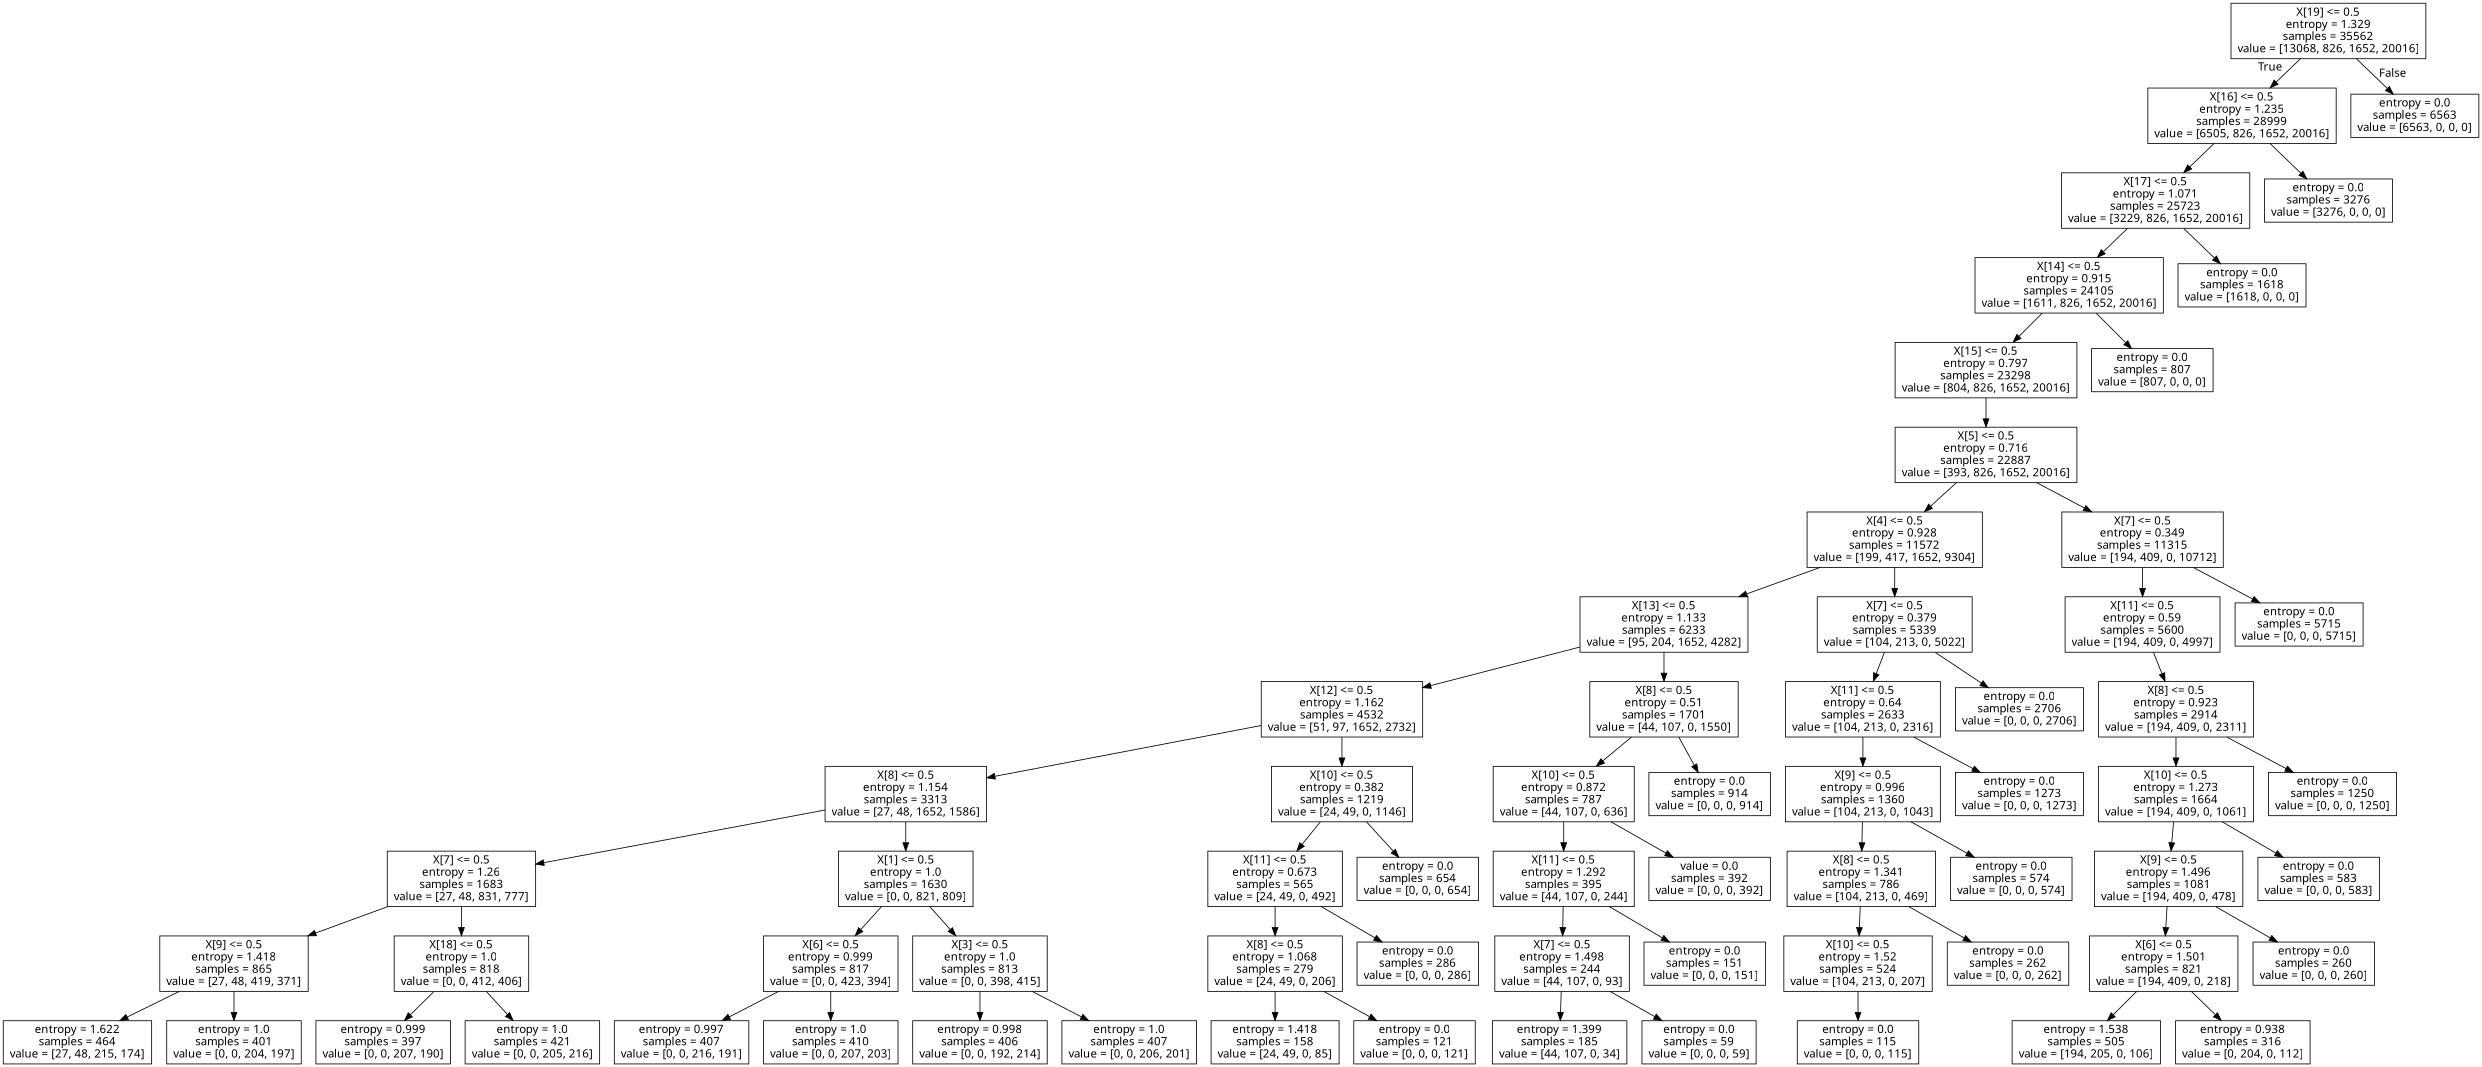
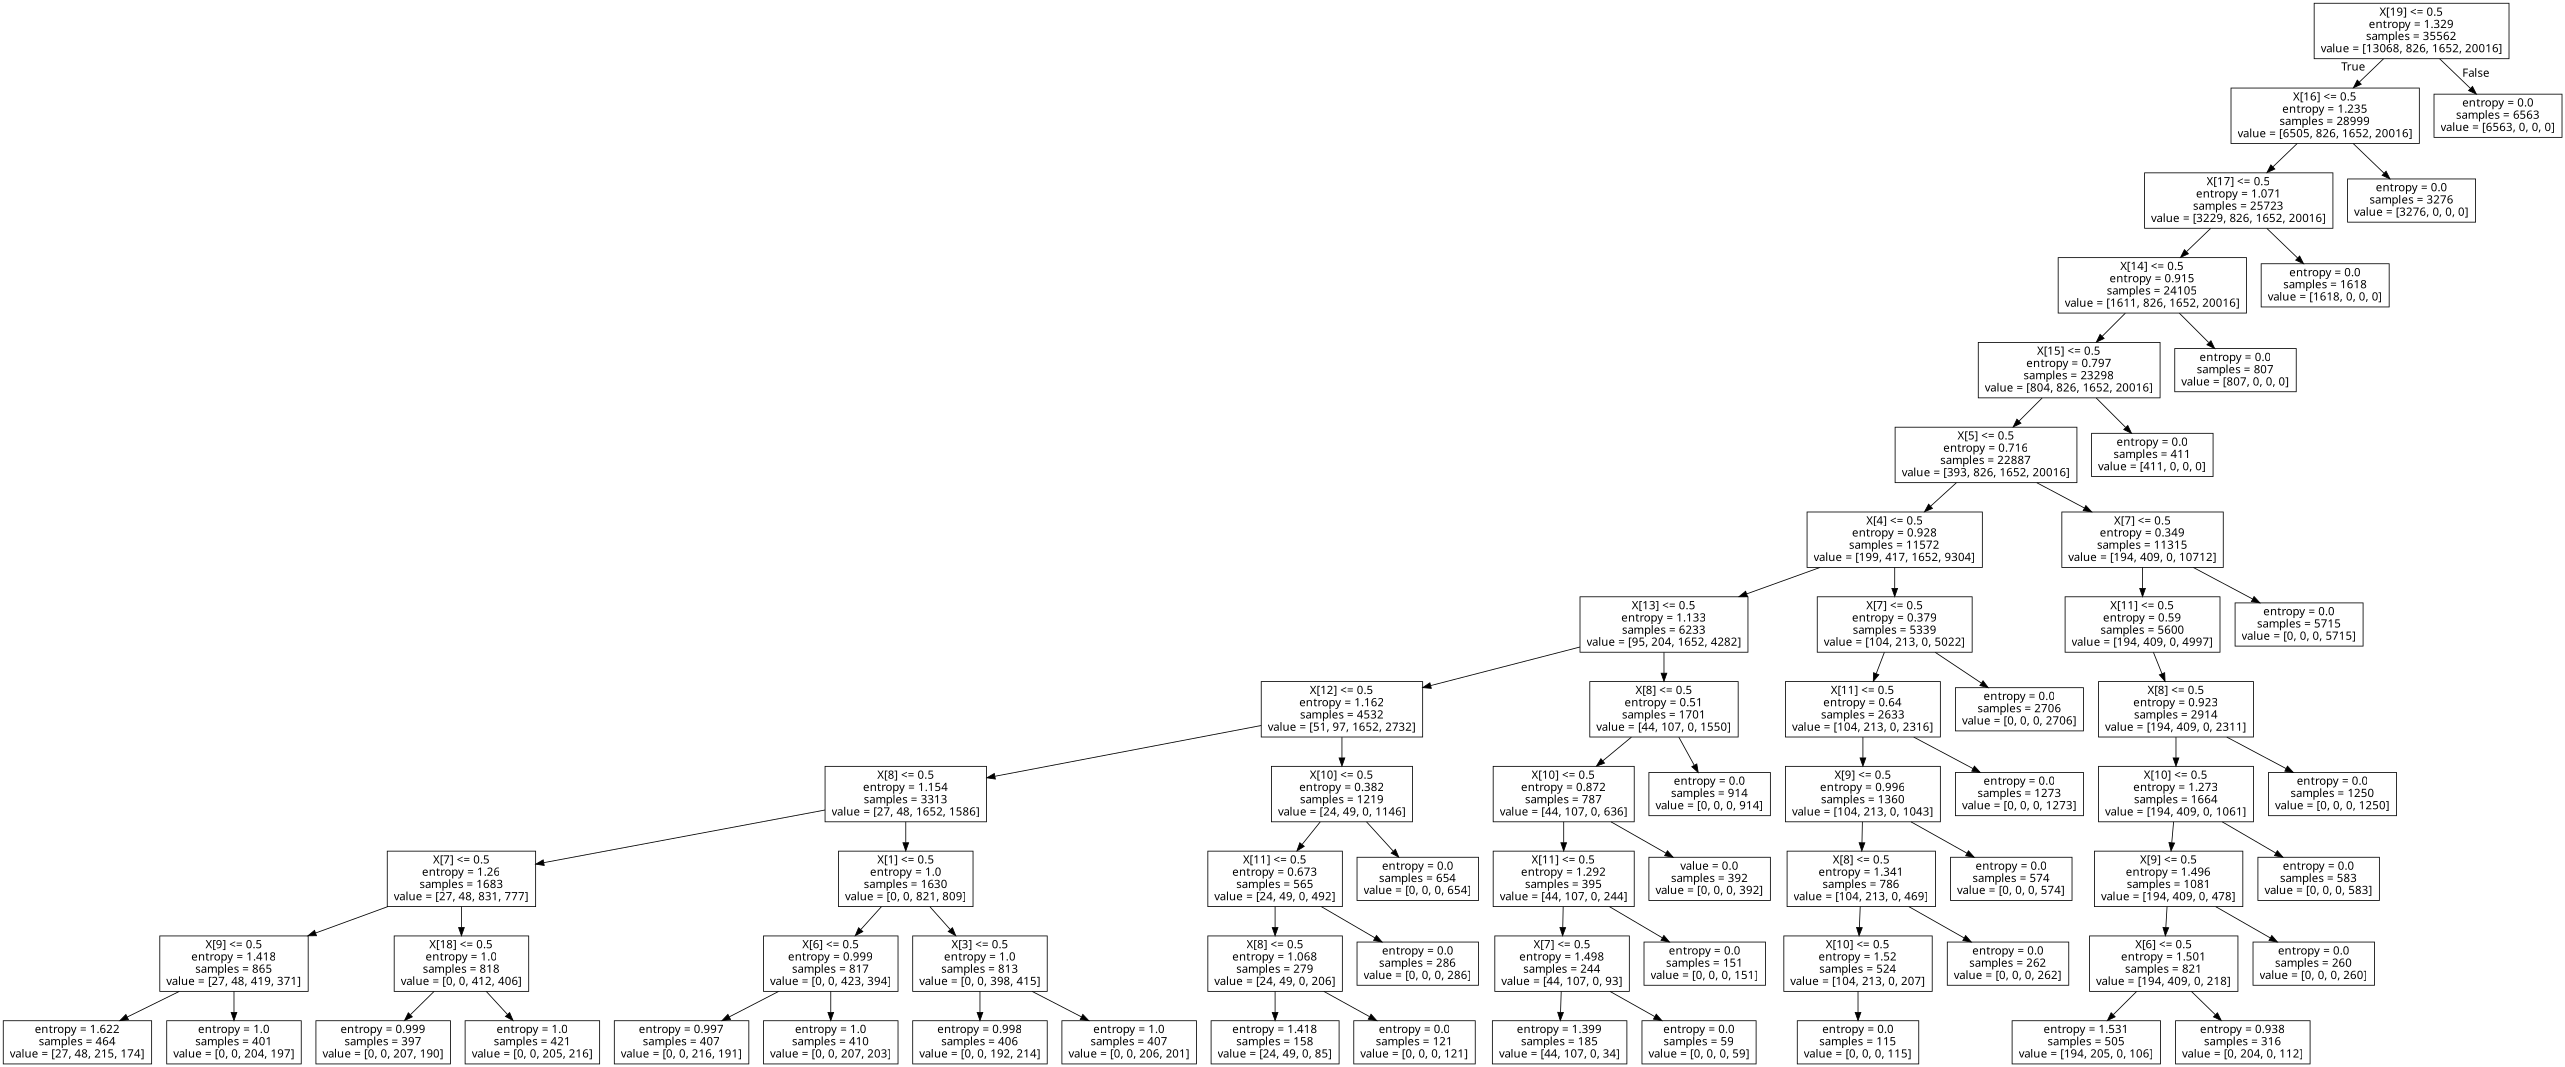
node "entropy = 0.0 samples = 411 value = [411, 0, 0, 0]": added
node "entropy = 1.538 samples = 505 value = [194, 205, 0, 106]": label "entropy = 1.538 samples = 505 value = [194, 205, 0, 106]" -> "entropy = 1.531 samples = 505 value = [194, 205, 0, 106]"
